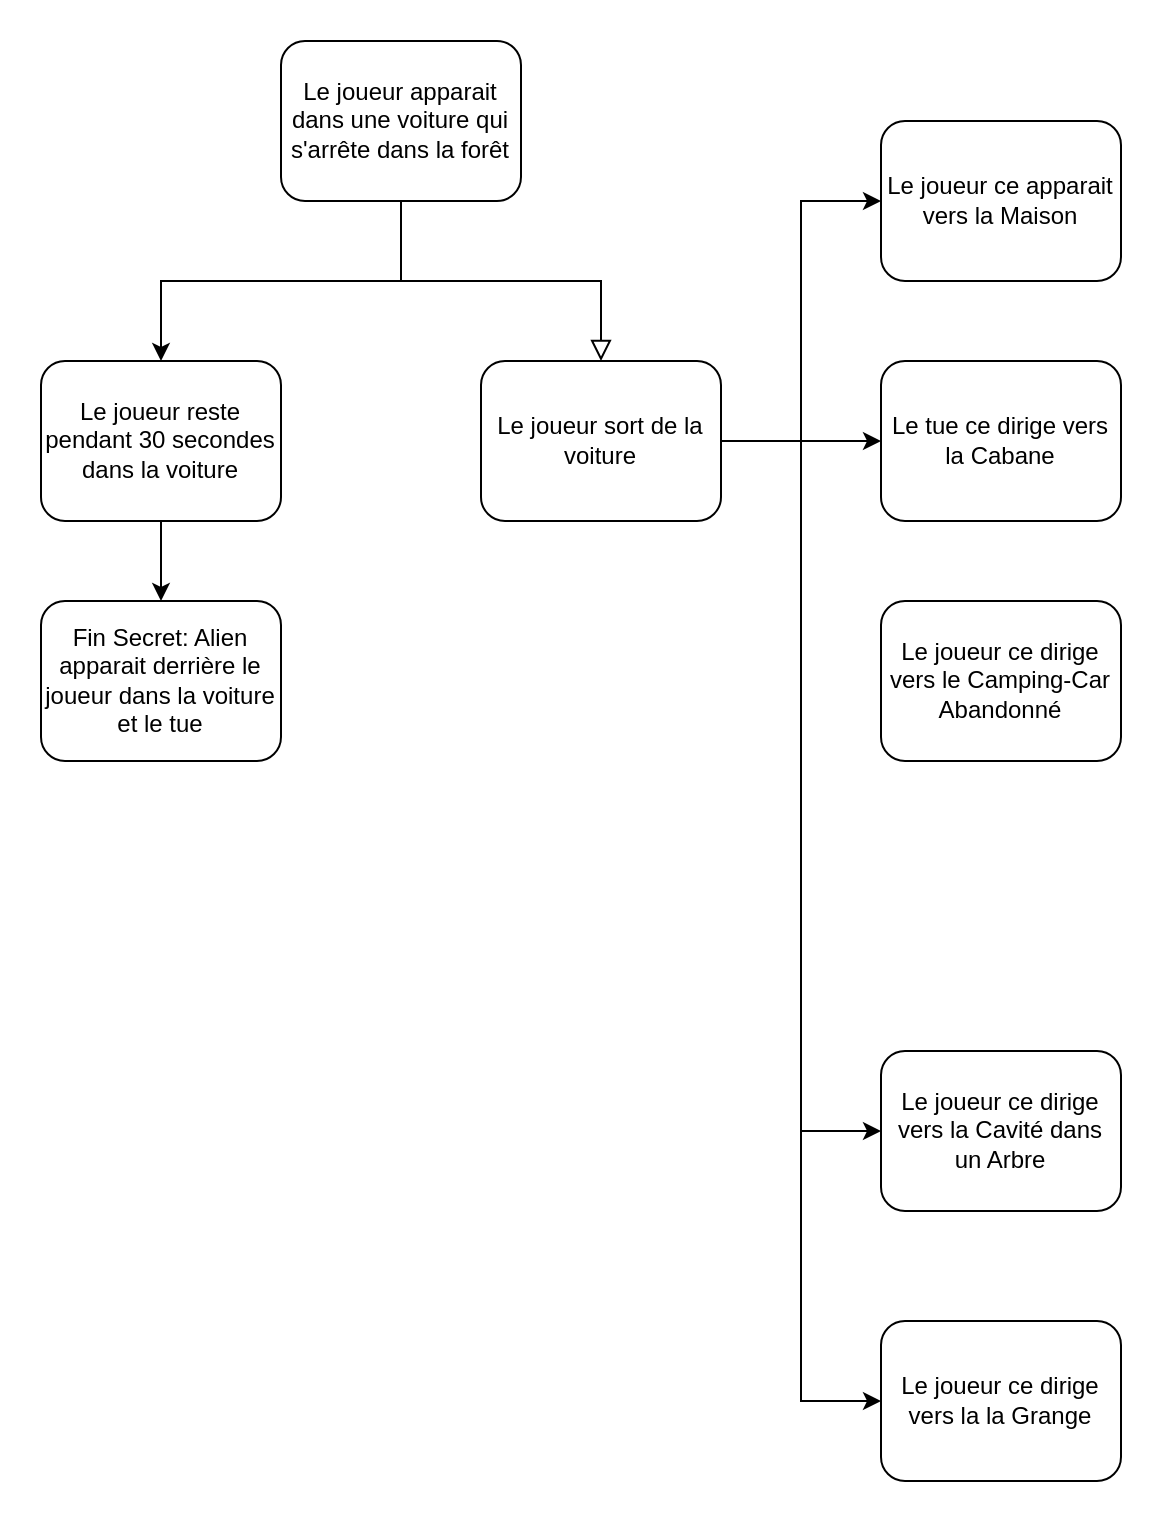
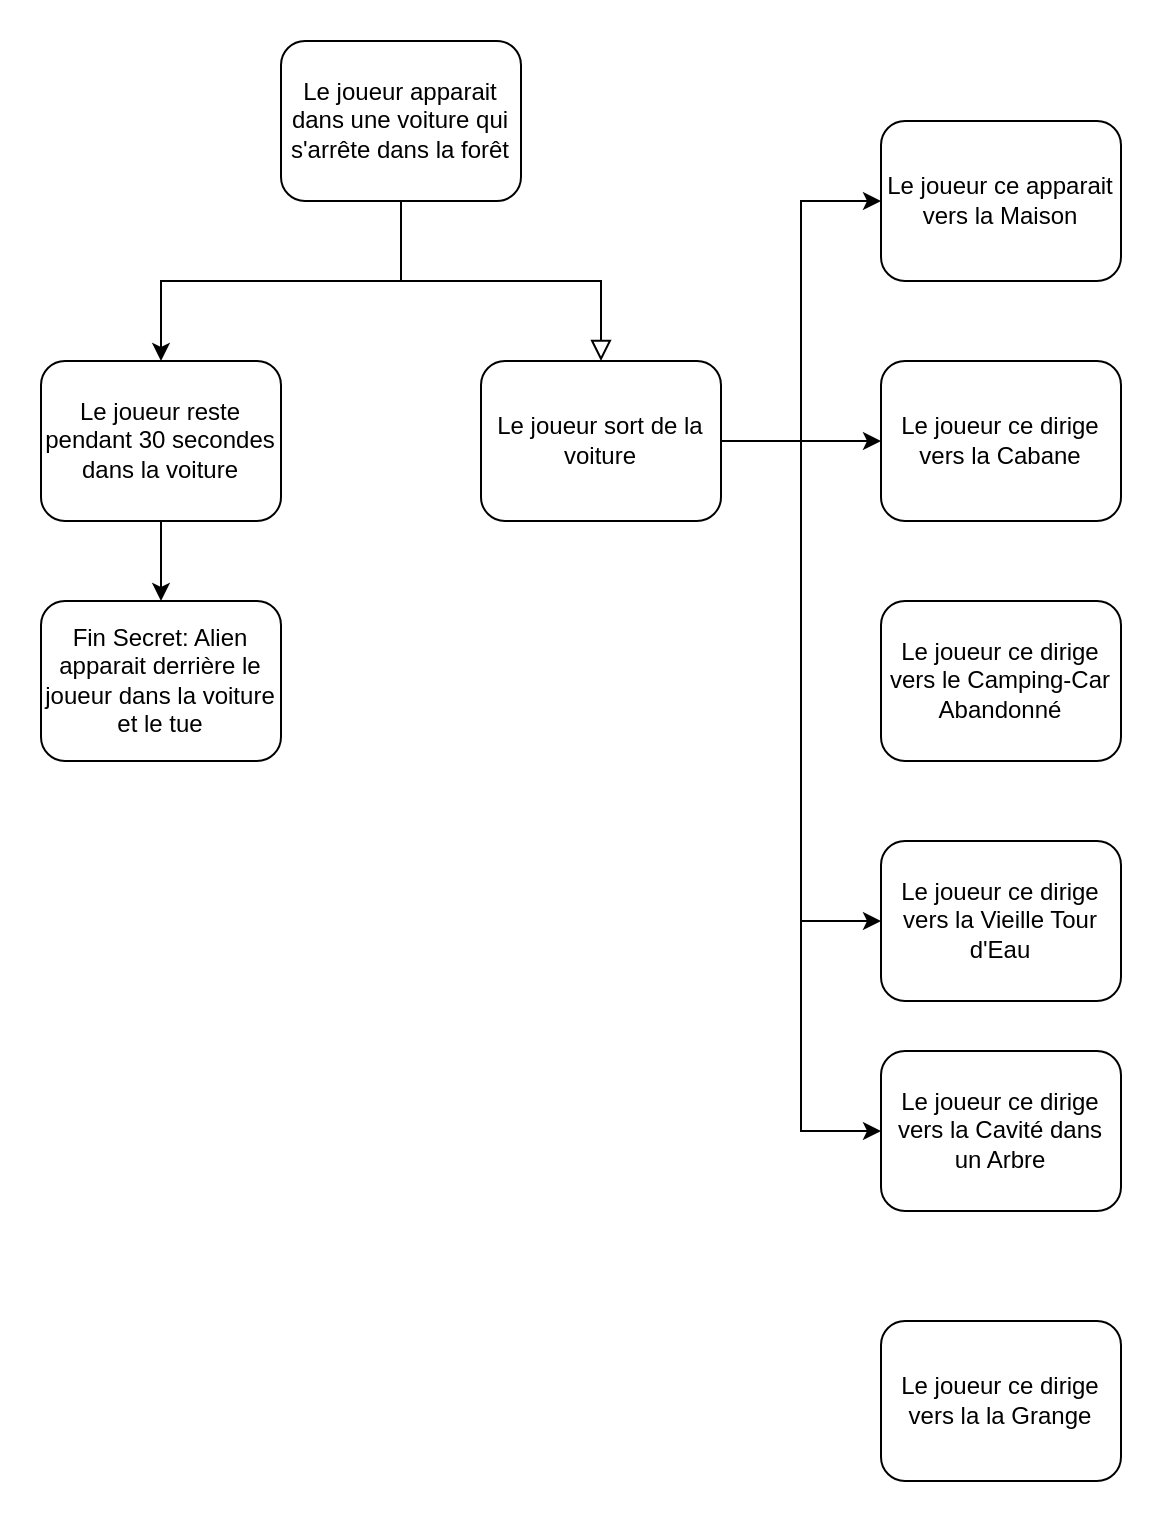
node "Le tue ce dirige vers la Cabane": label "Le tue ce dirige vers la Cabane" -> "Le joueur ce dirige vers la Cabane"
edge "Le joueur sort de la voiture" -> "Le joueur ce dirige vers la Vieille Tour d'Eau": added
node "Le joueur ce dirige vers la Vieille Tour d'Eau": added
edge "Le joueur sort de la voiture" -> "Le joueur ce dirige vers la la Grange": removed
